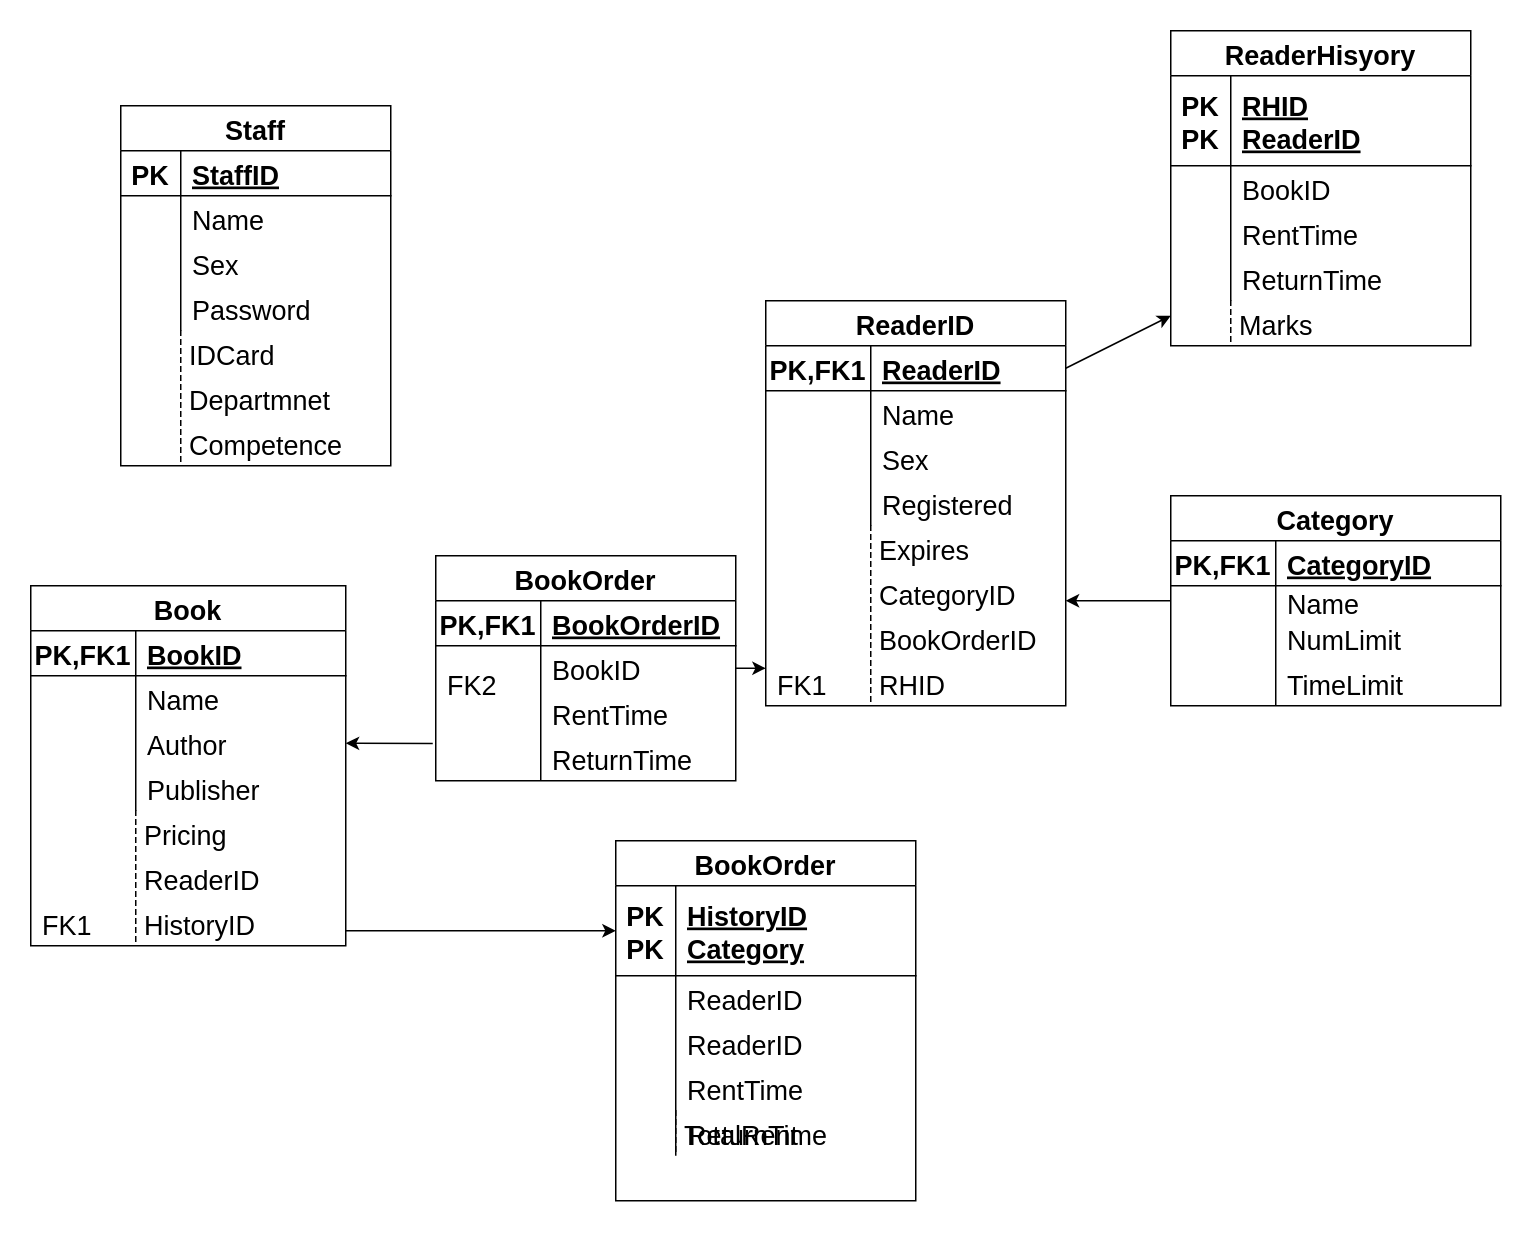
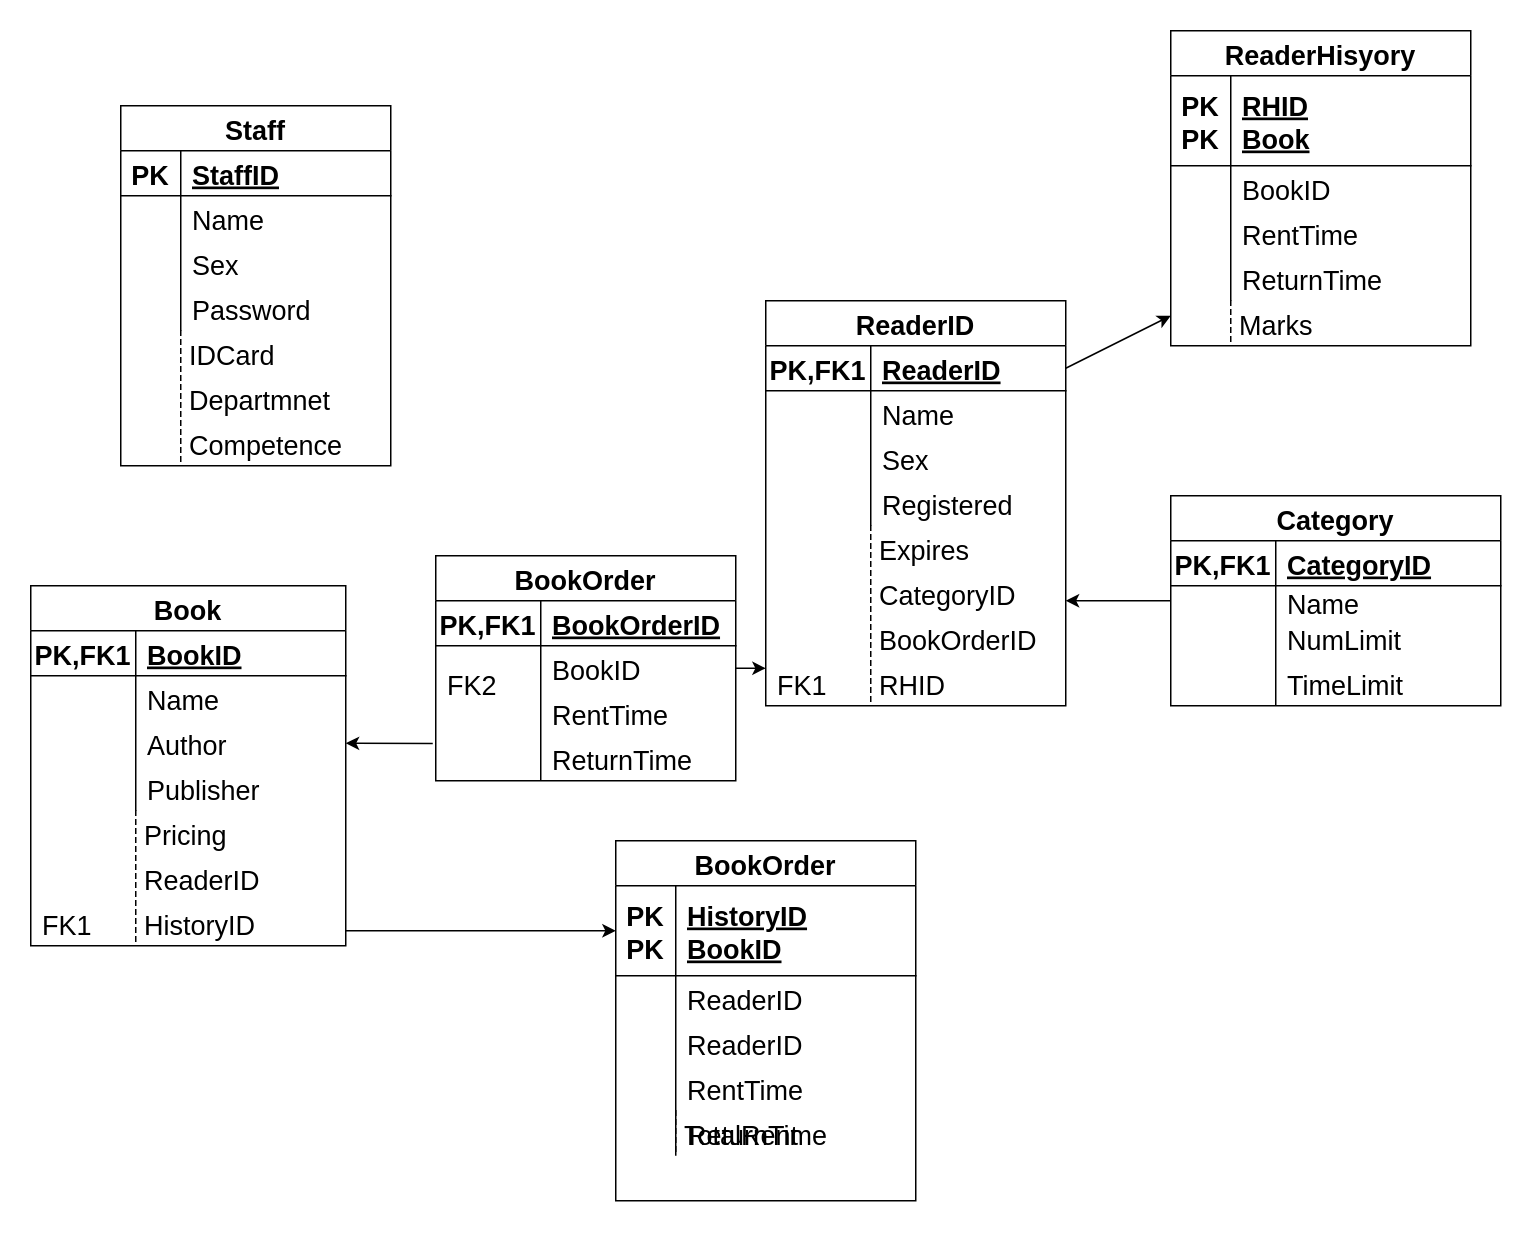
node "RHID ReaderID": label "RHID ReaderID" -> "RHID Book"
node "HistoryID Category": label "HistoryID Category" -> "HistoryID BookID"
